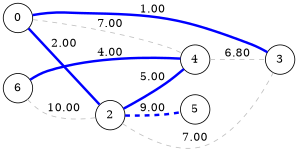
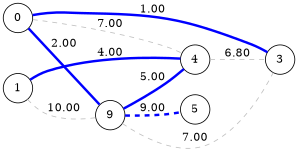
node "6": label "6" -> "1"
node "2": label "2" -> "9"
